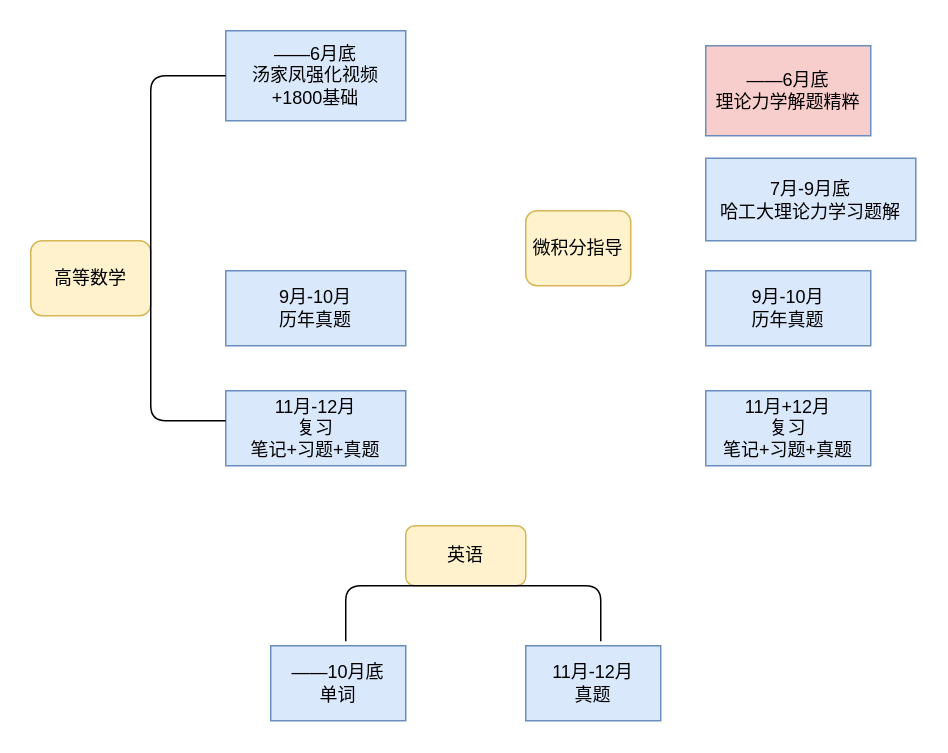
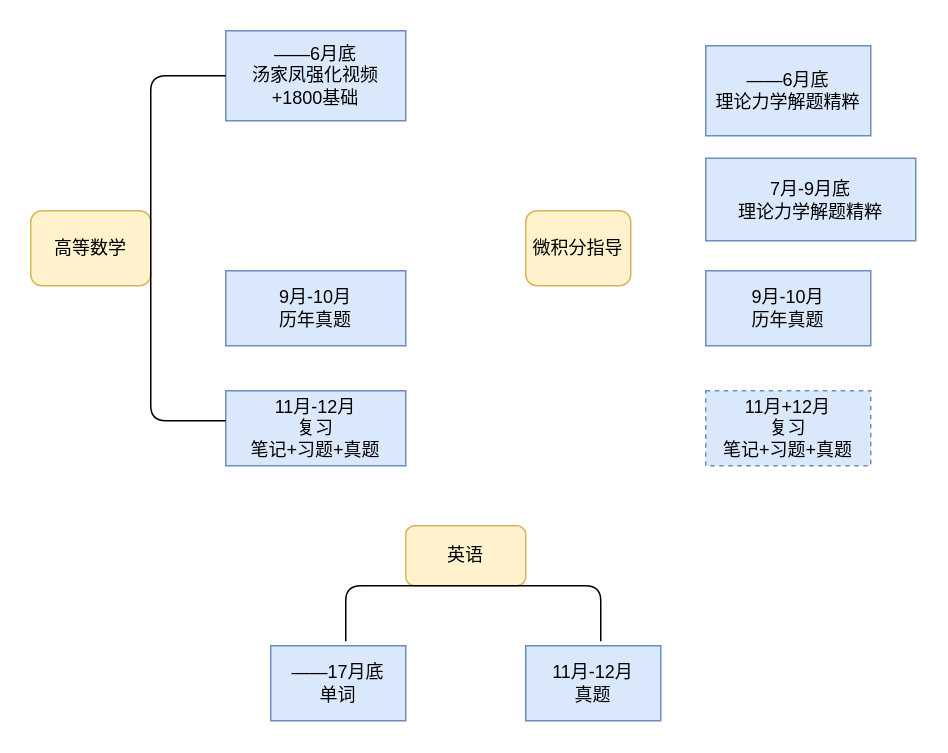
node "——6月底 理论力学解题精粹": fillcolor #f8cecc -> #dae8fc
node "7月-9月底 哈工大理论力学习题解": label "7月-9月底 哈工大理论力学习题解" -> "7月-9月底 理论力学解题精粹"
node "高等数学": moved (91, 278) -> (91, 248)
node "11月+12月 复习 笔记+习题+真题": style solid -> dashed
node "——10月底 单词": label "——10月底 单词" -> "——17月底 单词"
